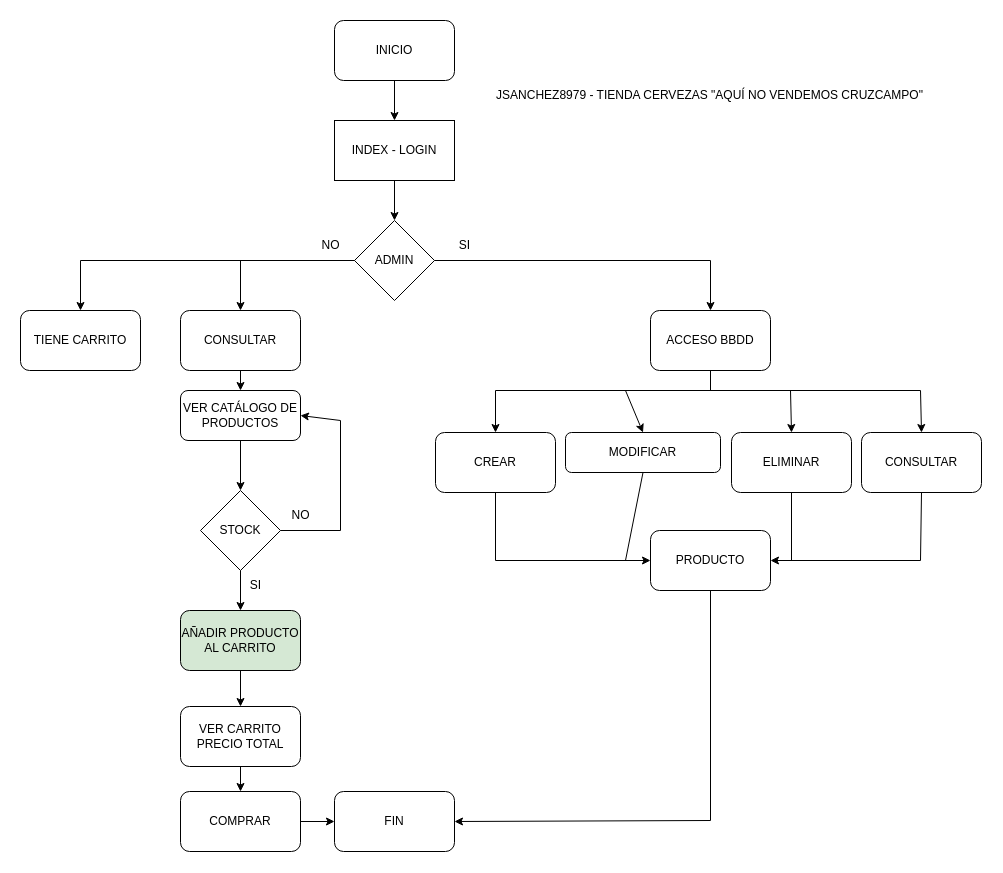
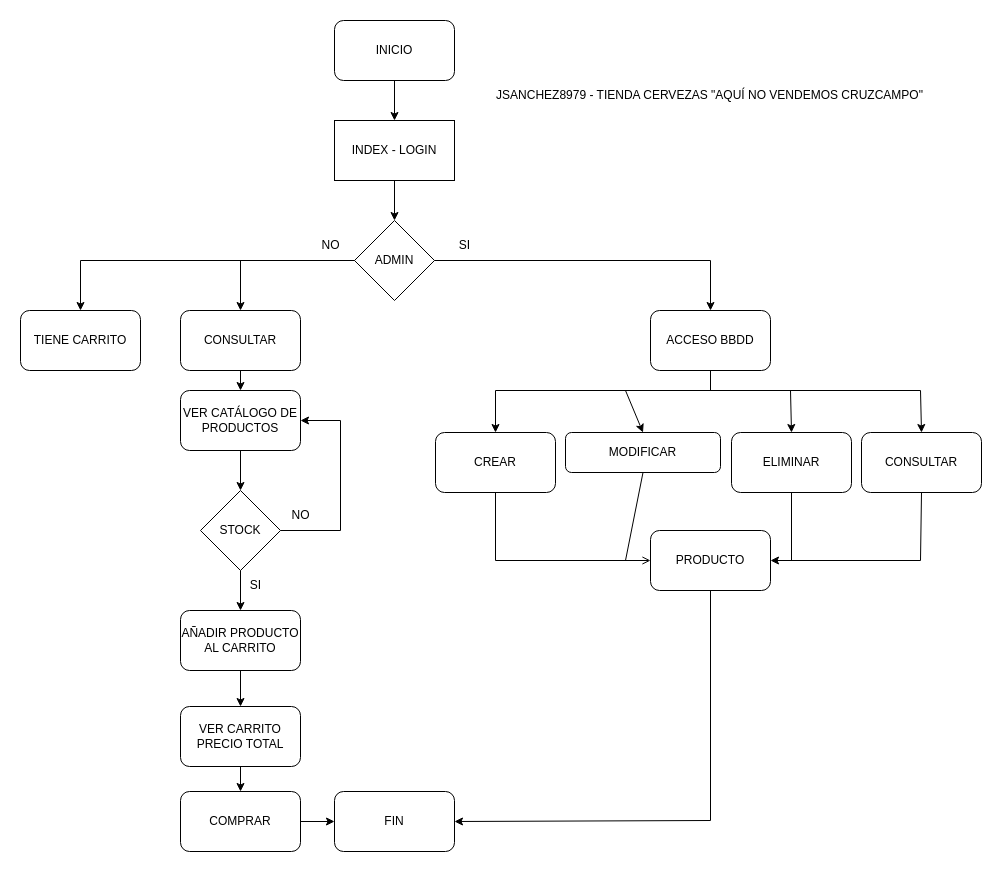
node "VER CATÁLOGO DE PRODUCTOS": size 120x50 -> 120x60
edge "CREAR" -> "PRODUCTO": arrowhead classic -> open
node "AÑADIR PRODUCTO AL CARRITO": fillcolor #d5e8d4 -> #ffffff
